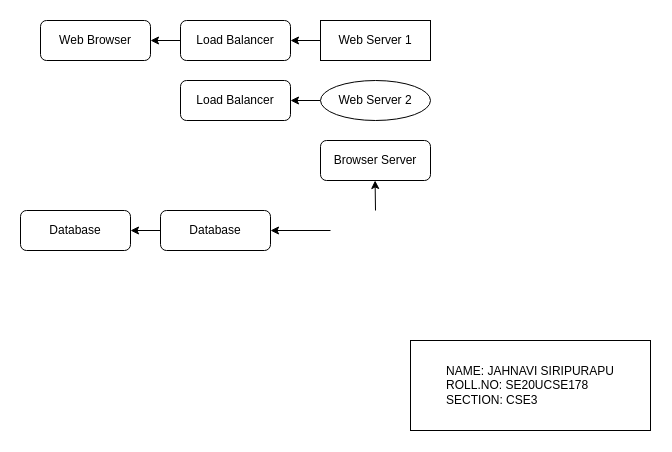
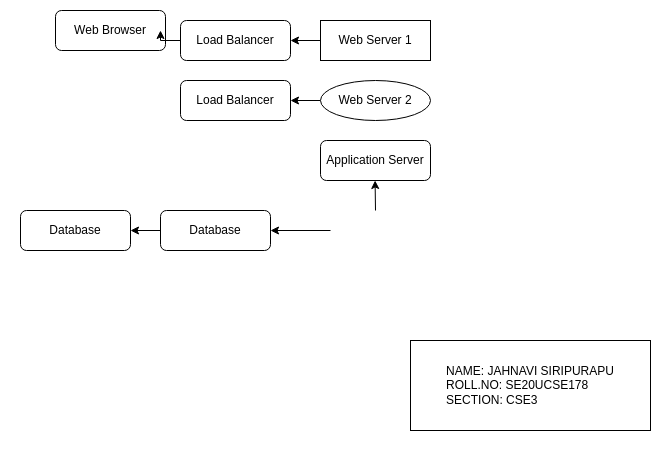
node "Web Browser": moved (96, 41) -> (111, 31)
node "Browser Server": label "Browser Server" -> "Application Server"
